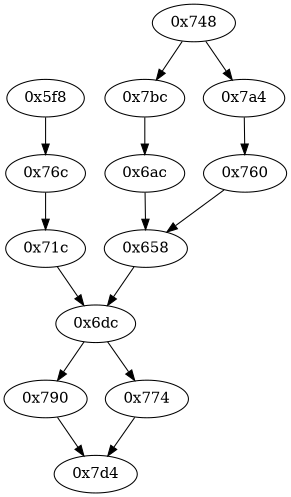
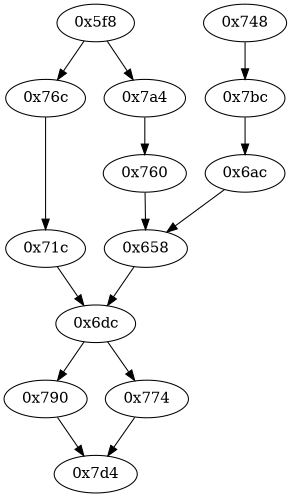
edge "0x748" -> "0x7a4": now "0x5f8" -> "0x7a4"
